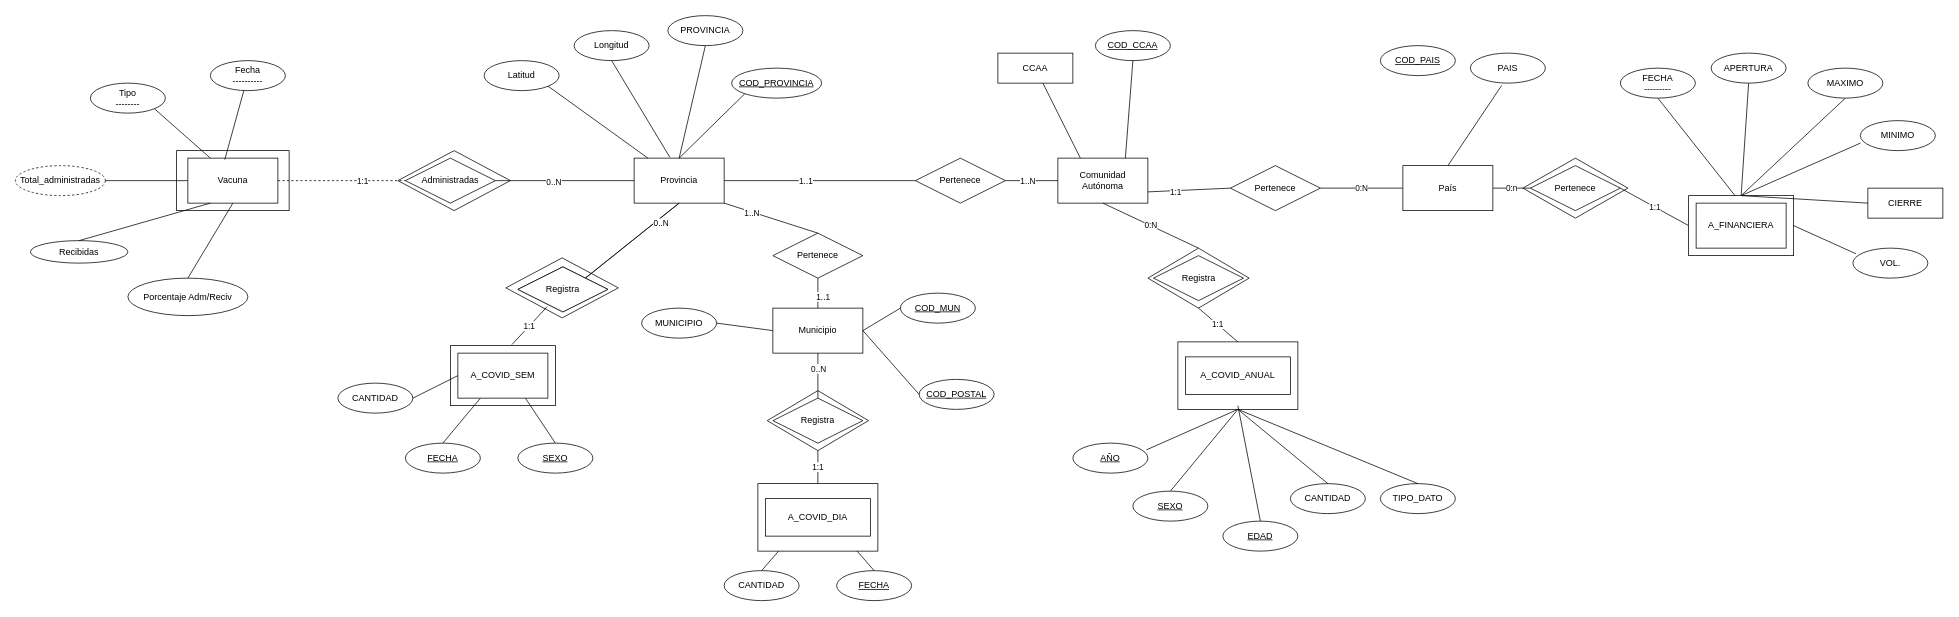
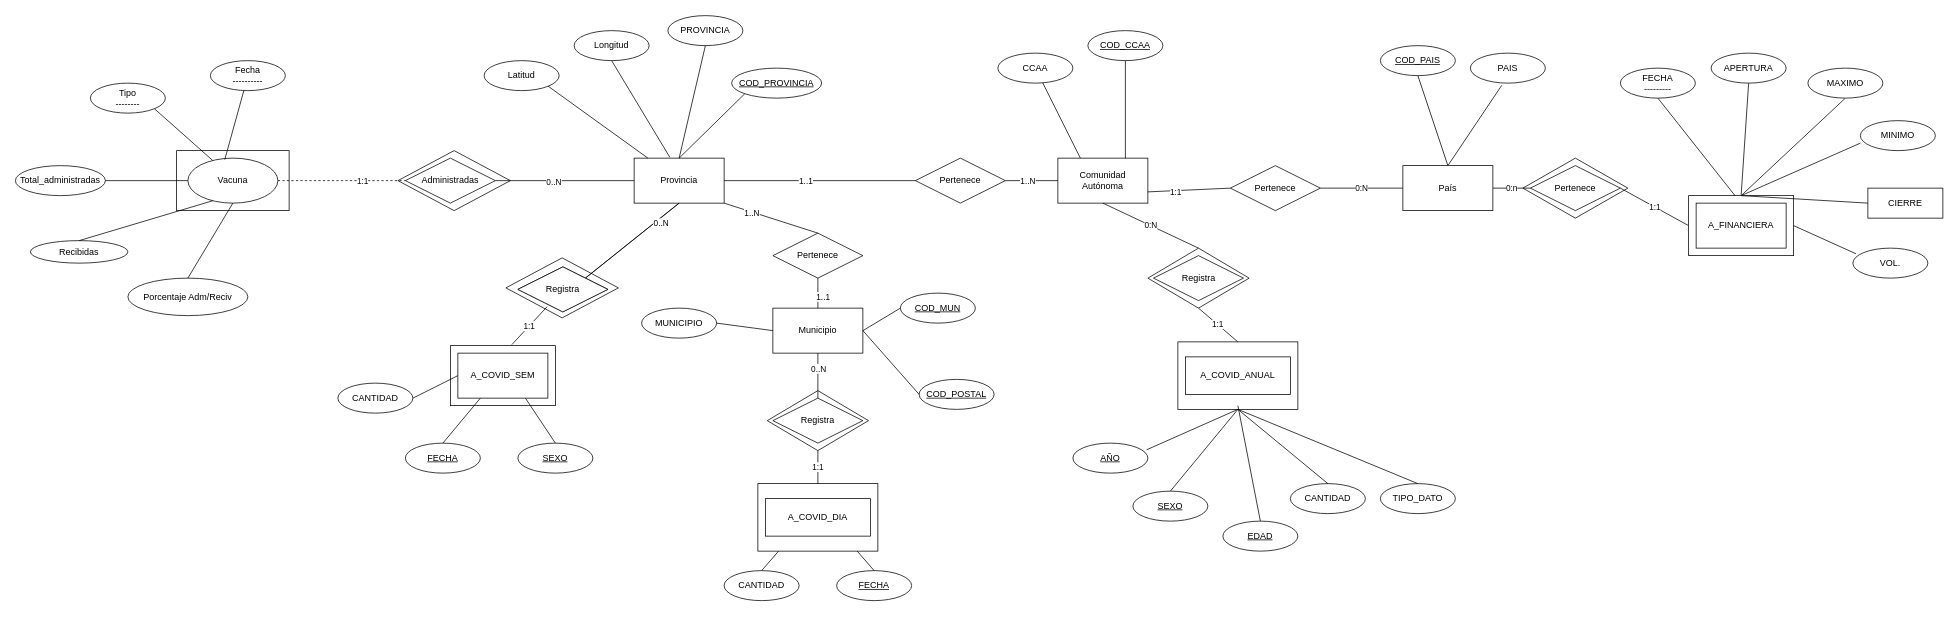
node "COD_CCAA": moved (1133, 45) -> (1125, 45)
node "CCAA": shape rectangle -> ellipse
edge "COD_PAIS" -- "País": added
node "Total_administradas": style dashed -> solid
node "Vacuna": shape rectangle -> ellipse
